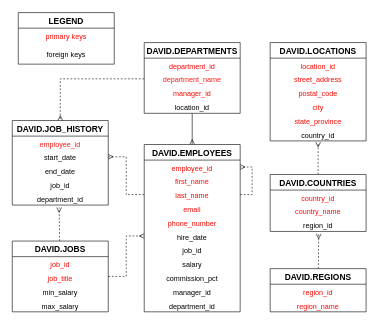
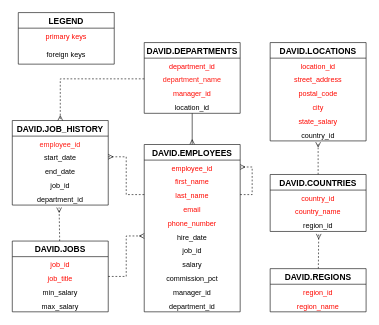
node "state_province": label "state_province" -> "state_salary"
